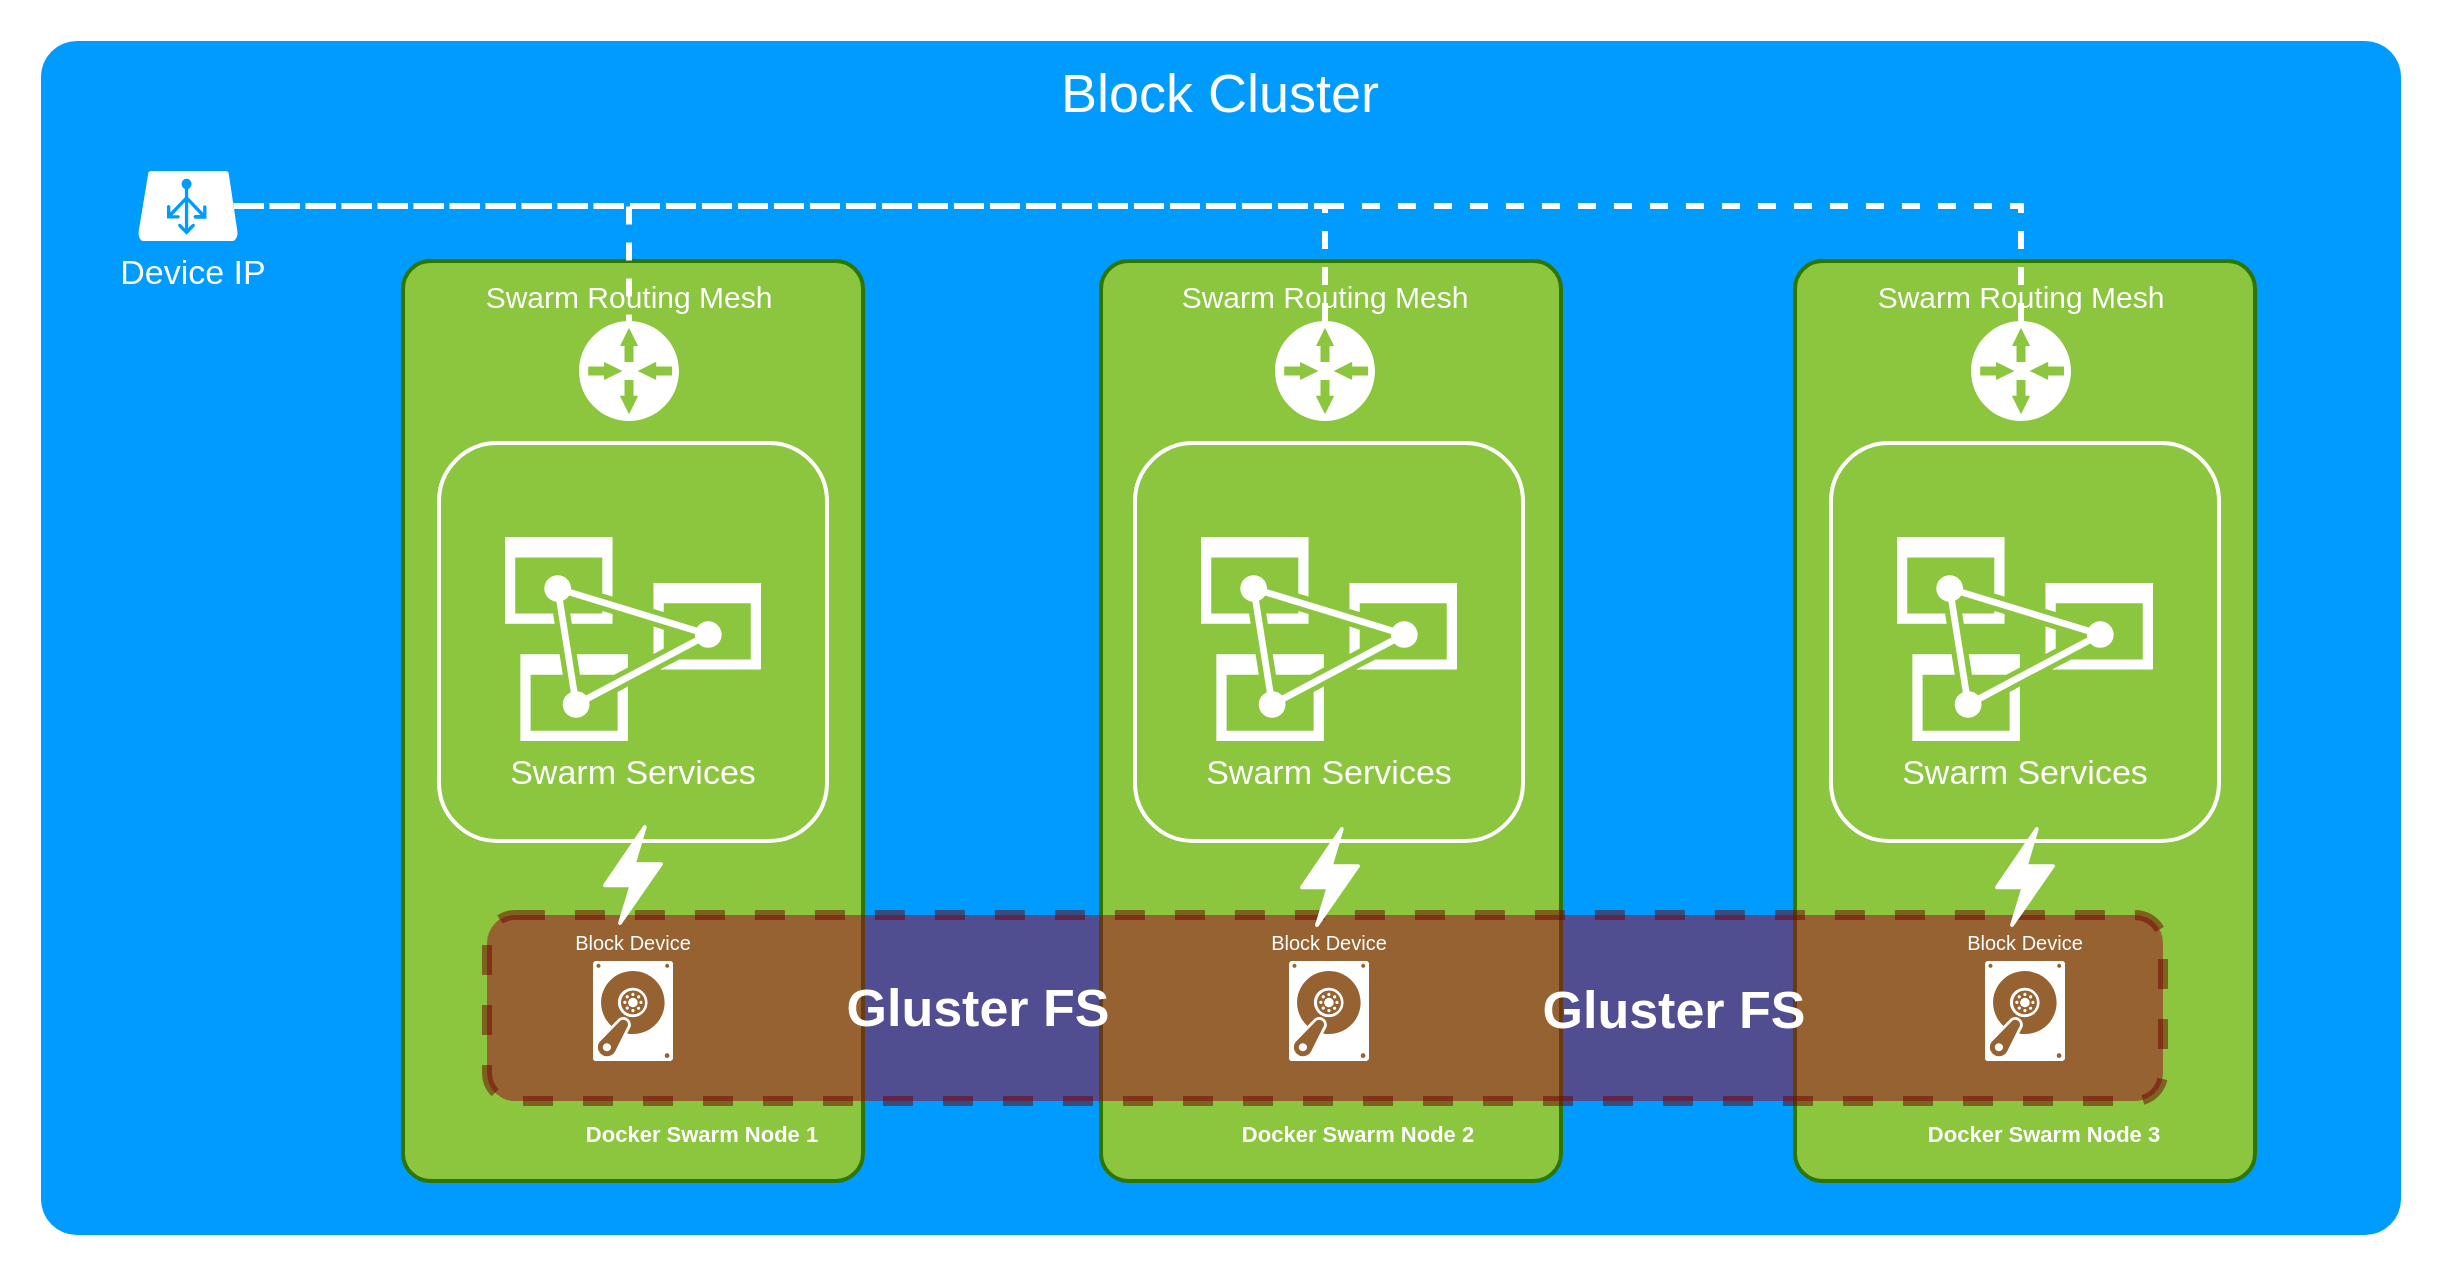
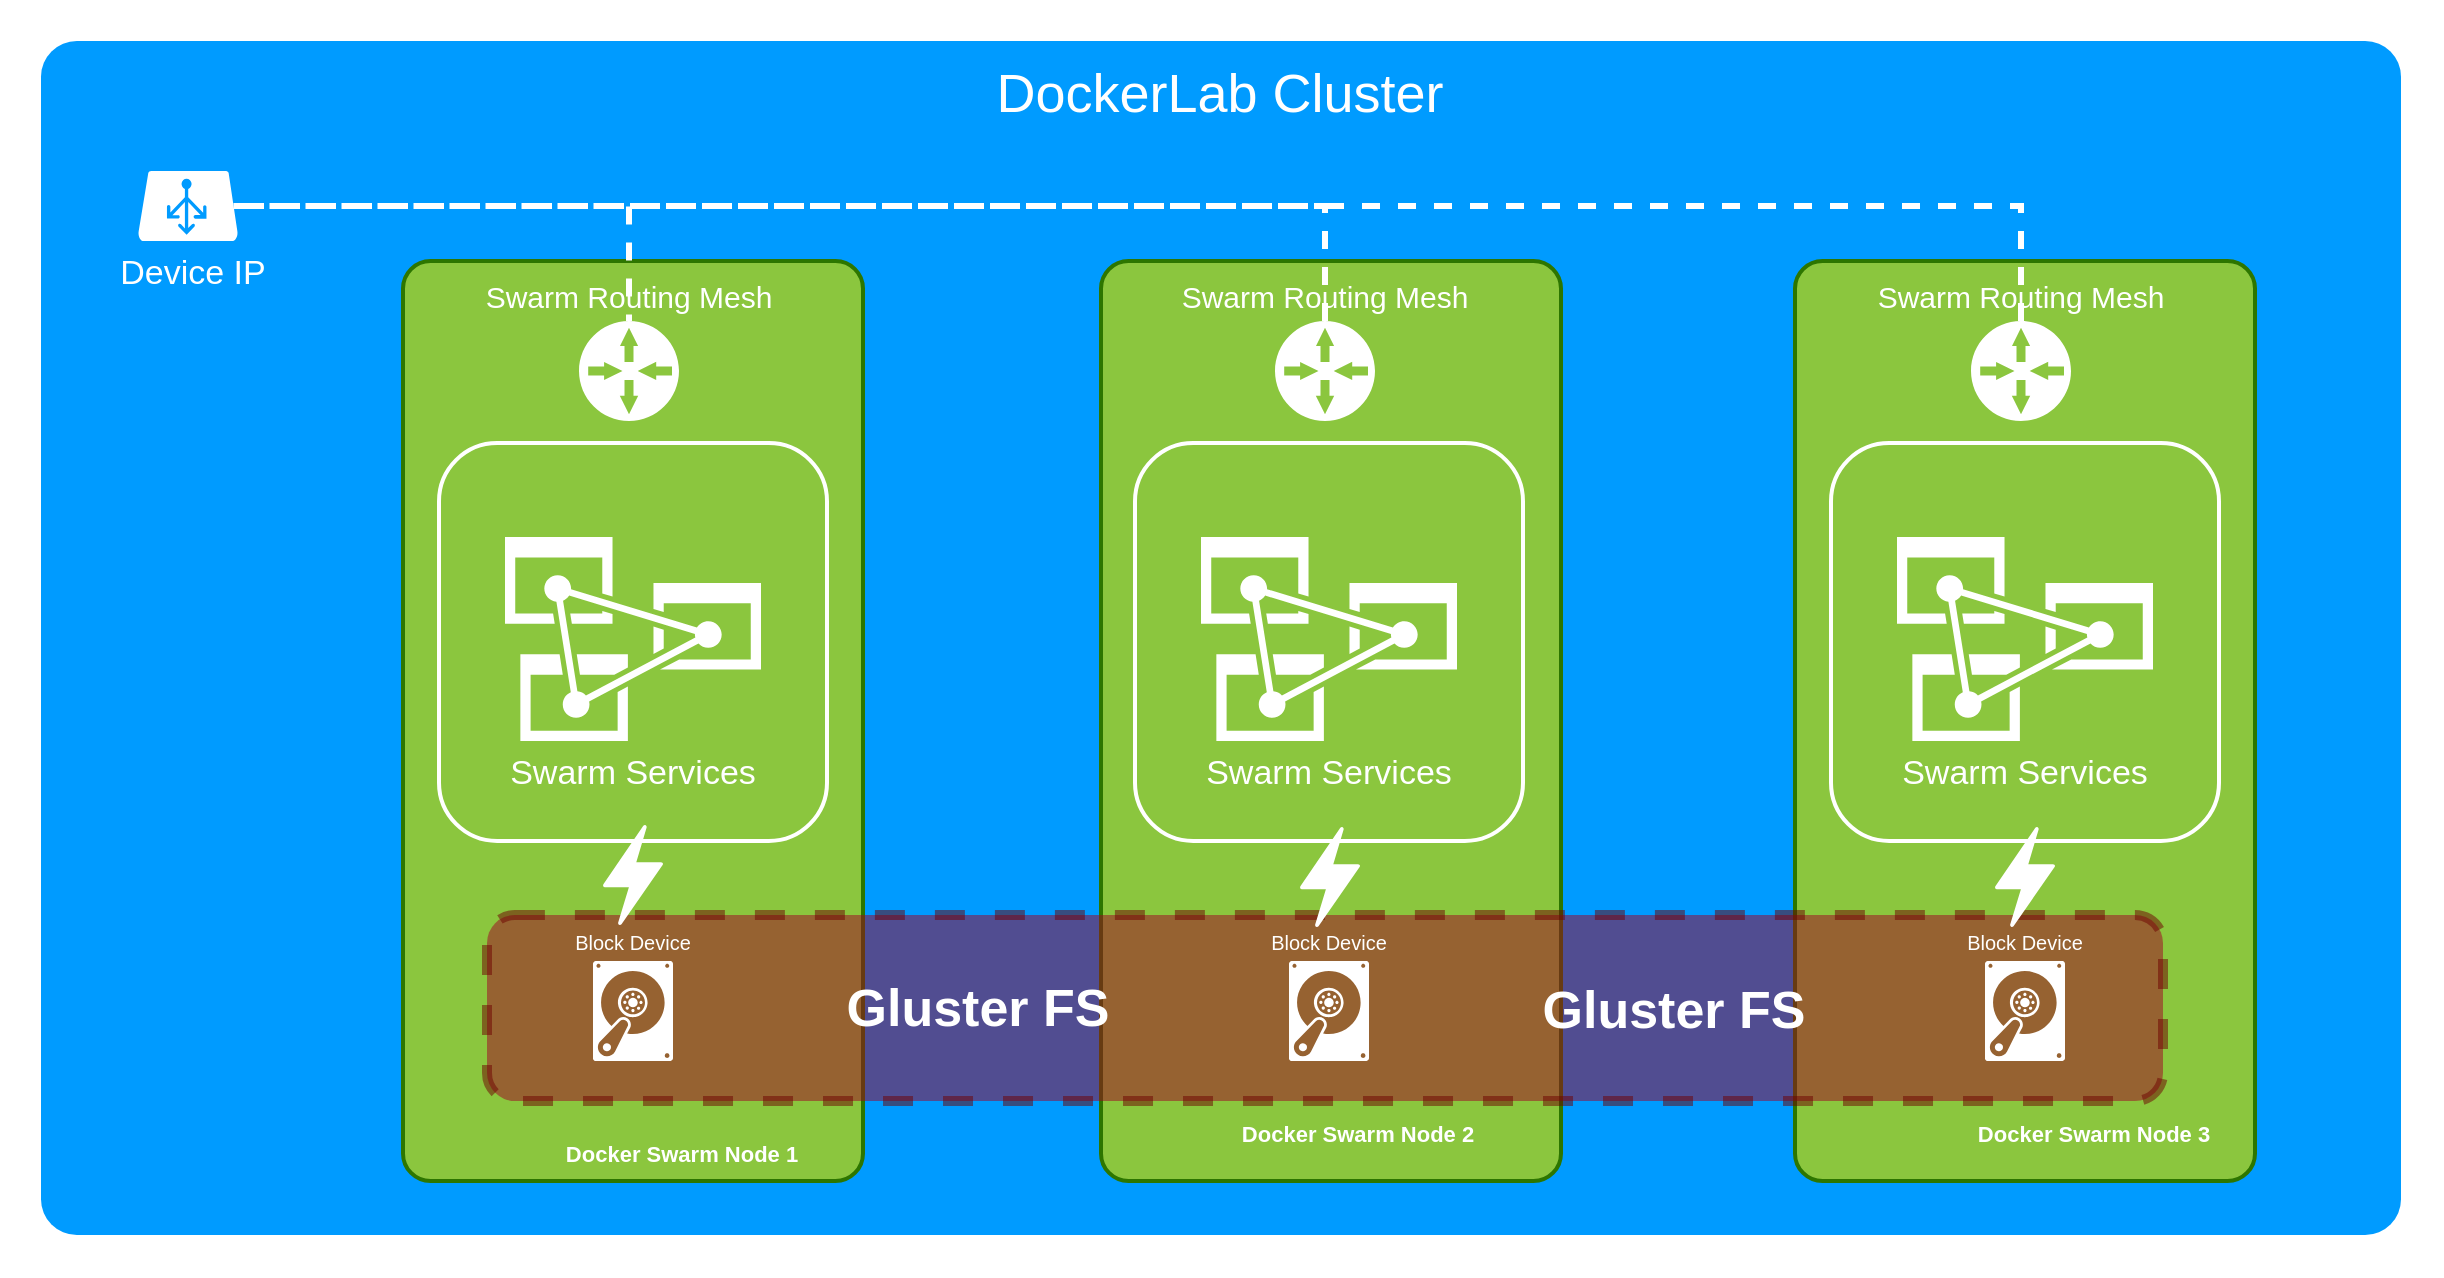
node "Block Cluster": label "Block Cluster" -> "DockerLab Cluster"
node "Docker Swarm Node 1": moved (703, 1135) -> (683, 1155)
node "Docker Swarm Node 3": moved (2045, 1135) -> (2095, 1135)
